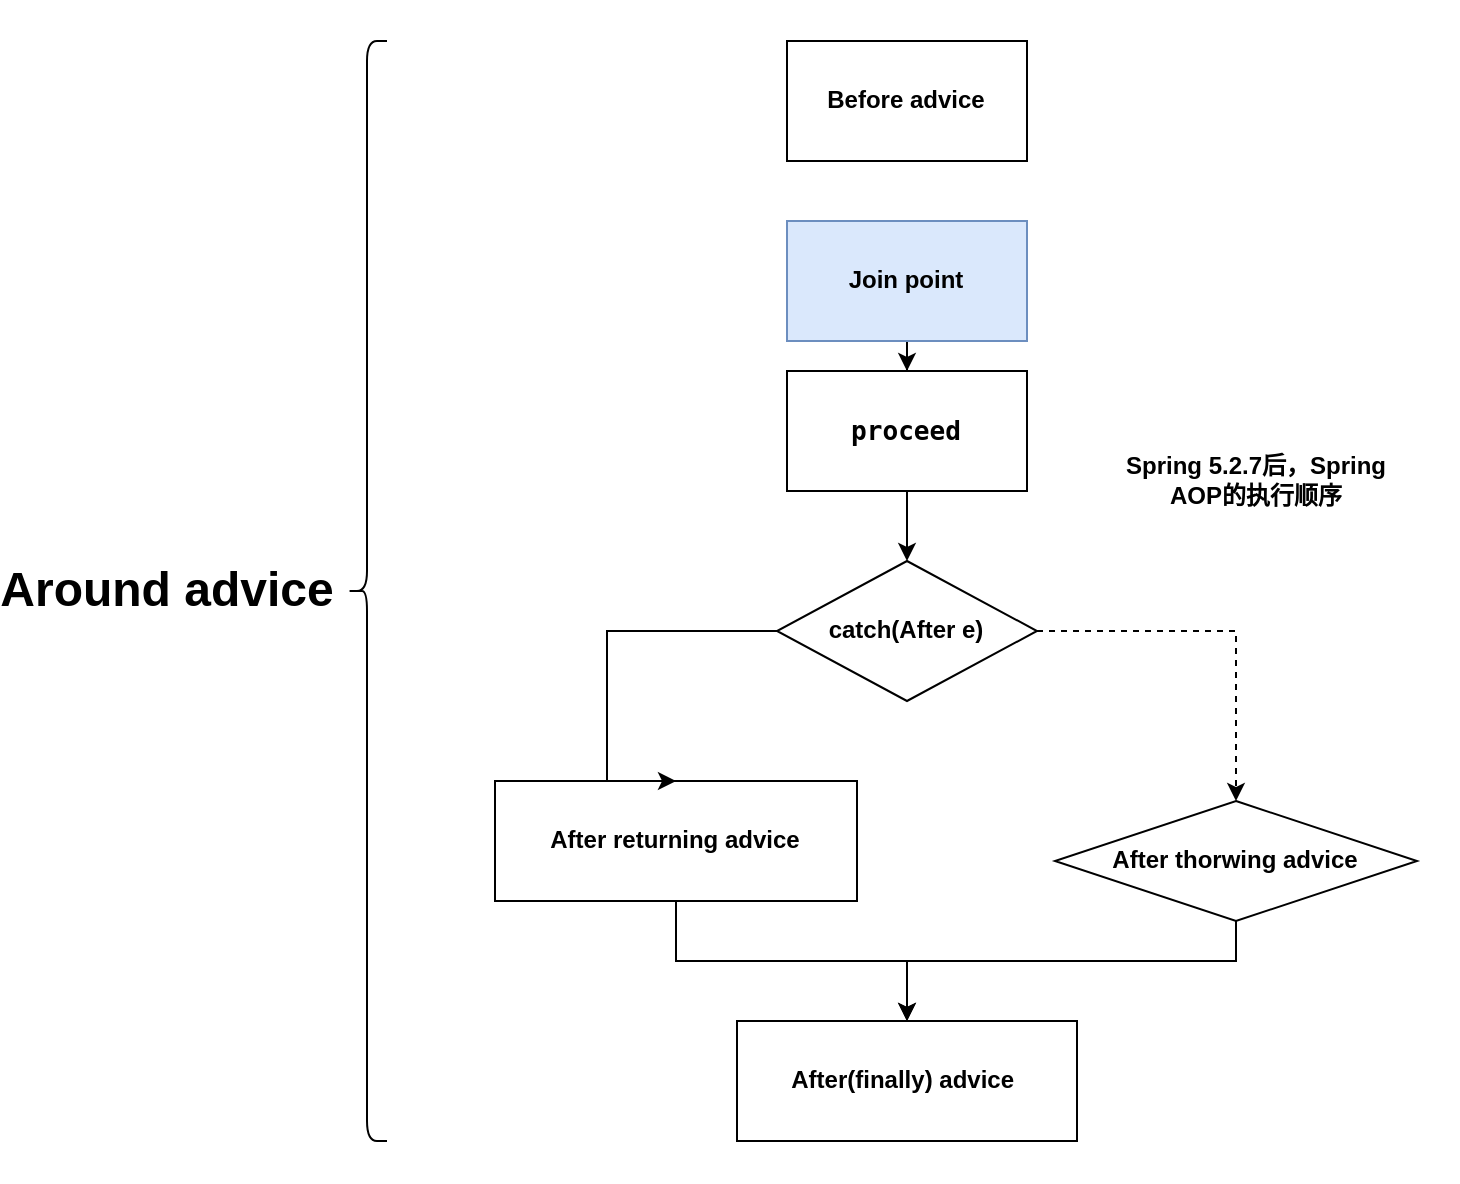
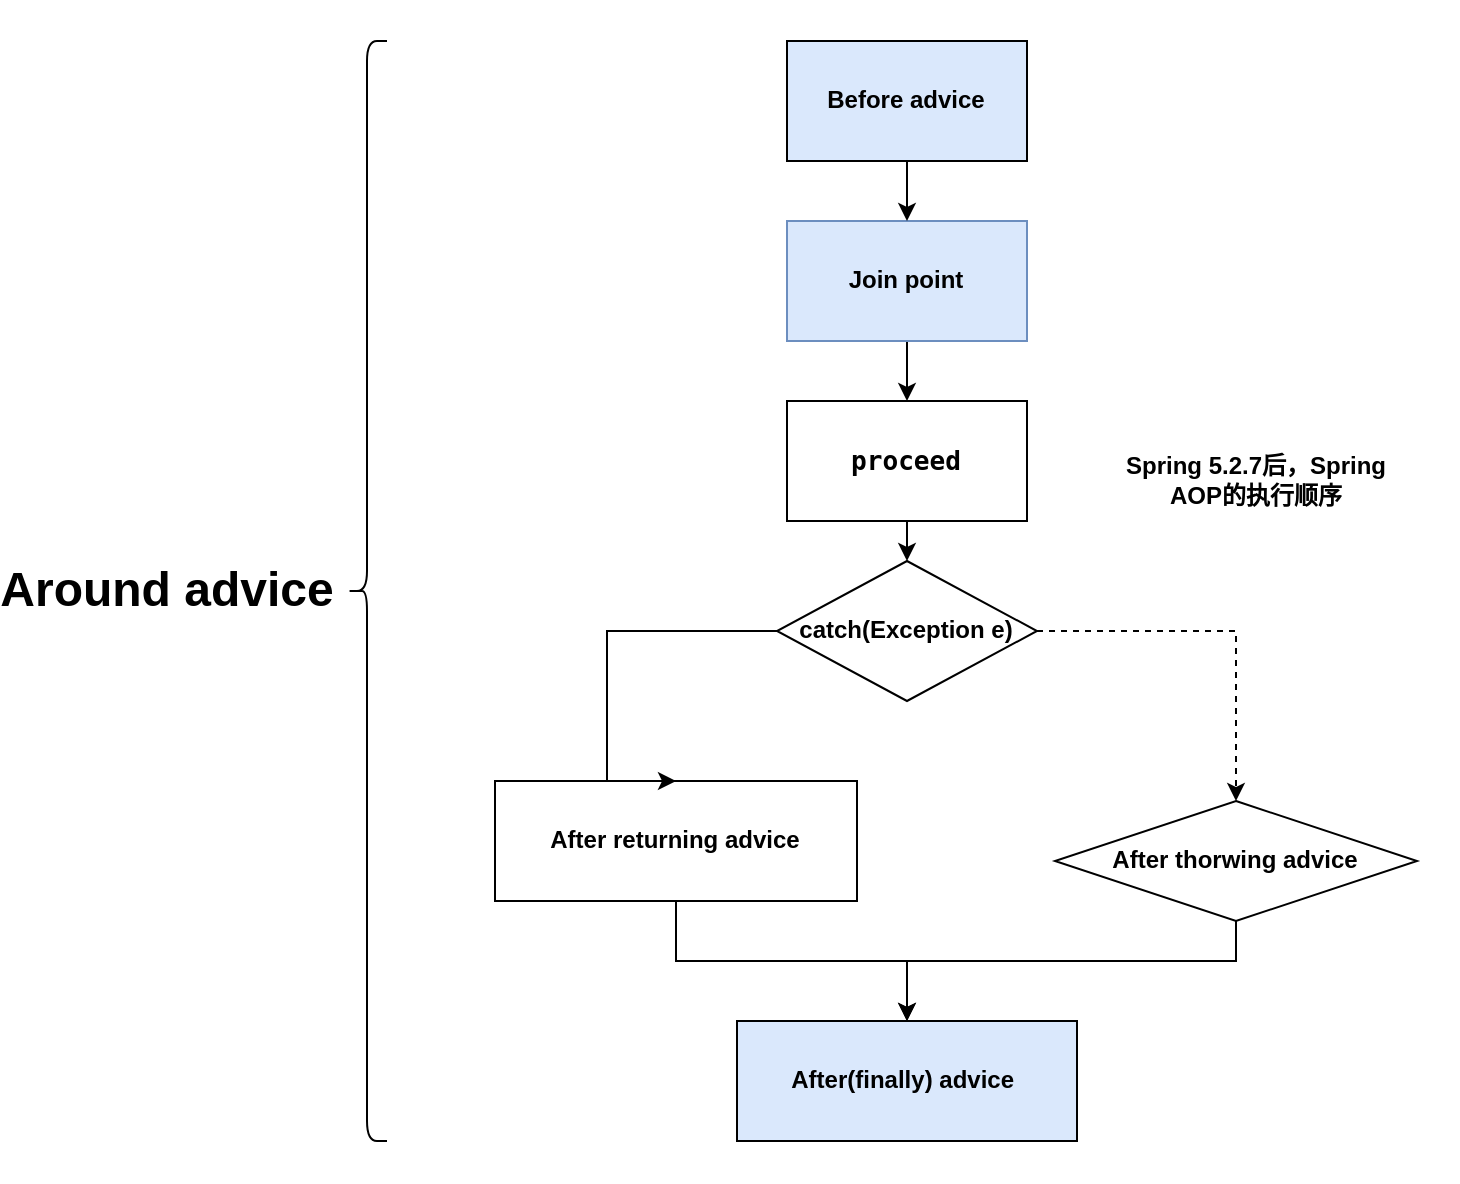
node "Before advice": fillcolor #ffffff -> #dae8fc
edge "Before advice" -> "Join point": added
node "proceed": moved (907, 431) -> (907, 461)
node "catch(After e)": label "catch(After e)" -> "catch(Exception e)"
node "After(finally) advice": fillcolor #ffffff -> #dae8fc
